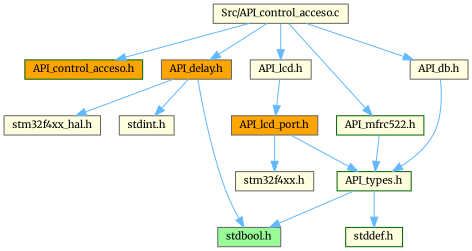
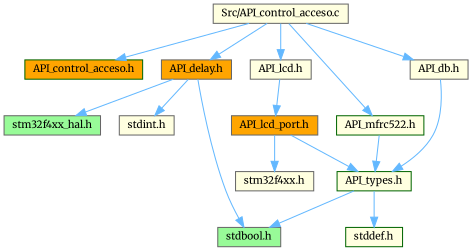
node "stm32f4xx_hal.h": fillcolor lightyellow -> palegreen
